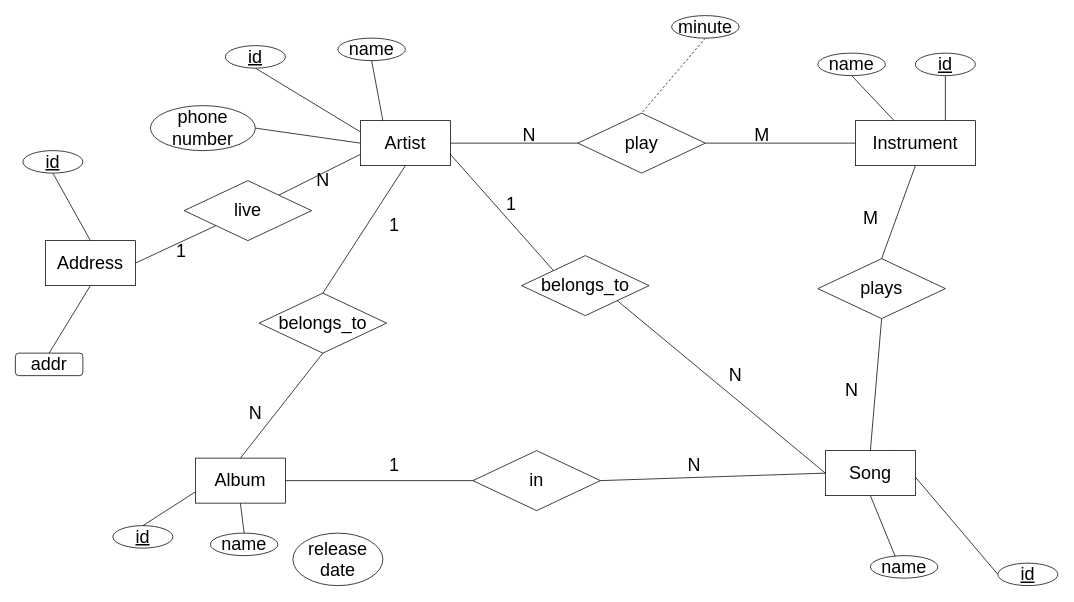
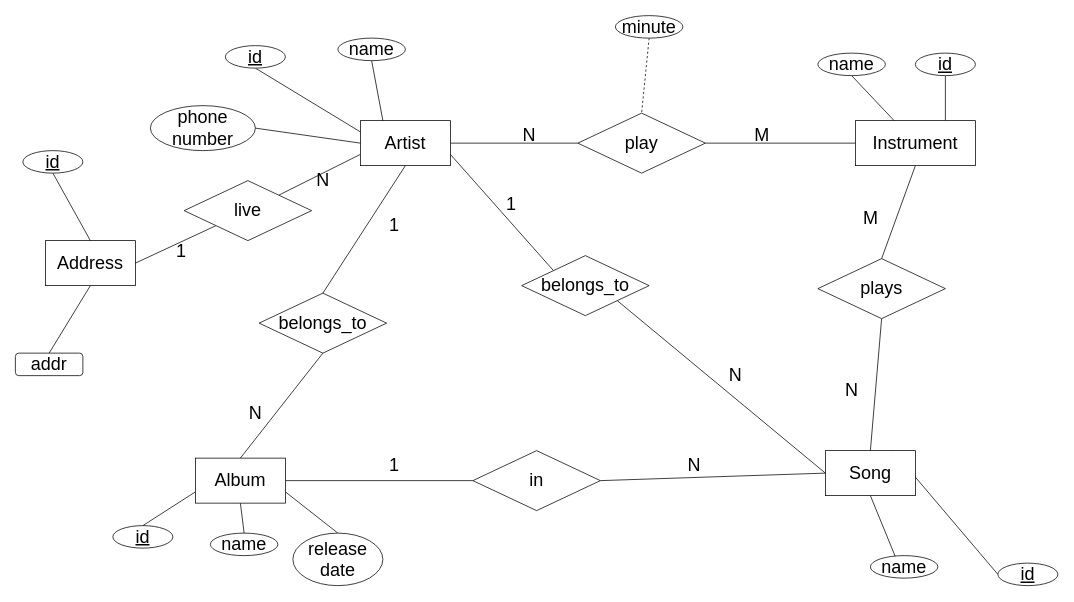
node "minute": moved (705, 27) -> (649, 27)
edge "Album" -- "release date": added
